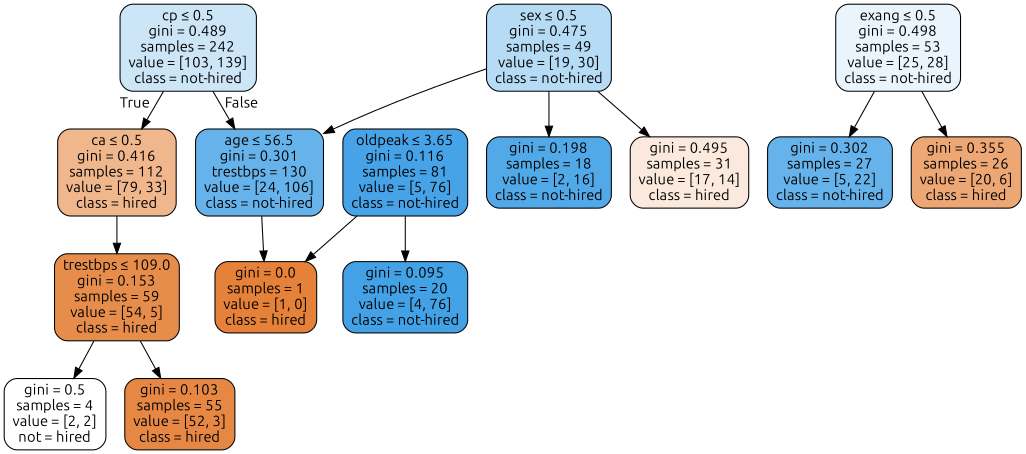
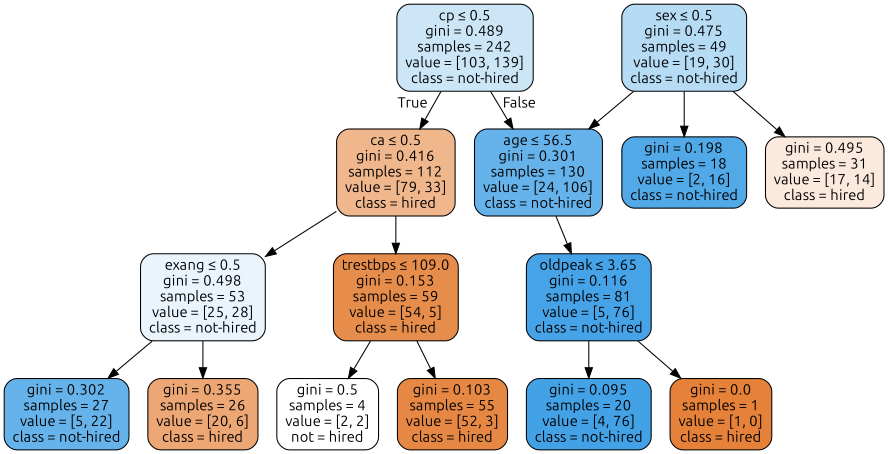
node "age ≤ 56.5": text "trestbps = 130" -> "samples = 130"
edge "ca ≤ 0.5" -> "exang ≤ 0.5": added
edge "age ≤ 56.5" -> "gini = 0.0": now "age ≤ 56.5" -> "oldpeak ≤ 3.65"
